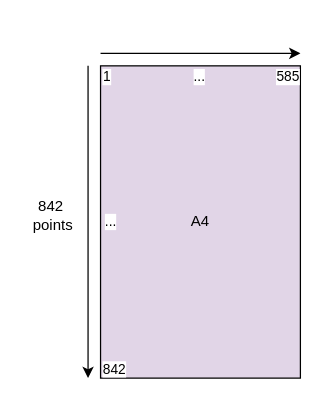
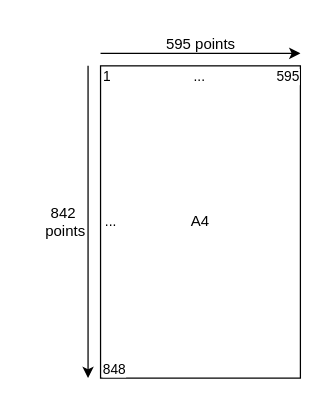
node "595 points": added
node "585": label "585" -> "595"
node "842 points": moved (51, 216) -> (63, 222)
node "A4": fillcolor #e1d5e7 -> #ffffff
node "842": label "842" -> "848"
